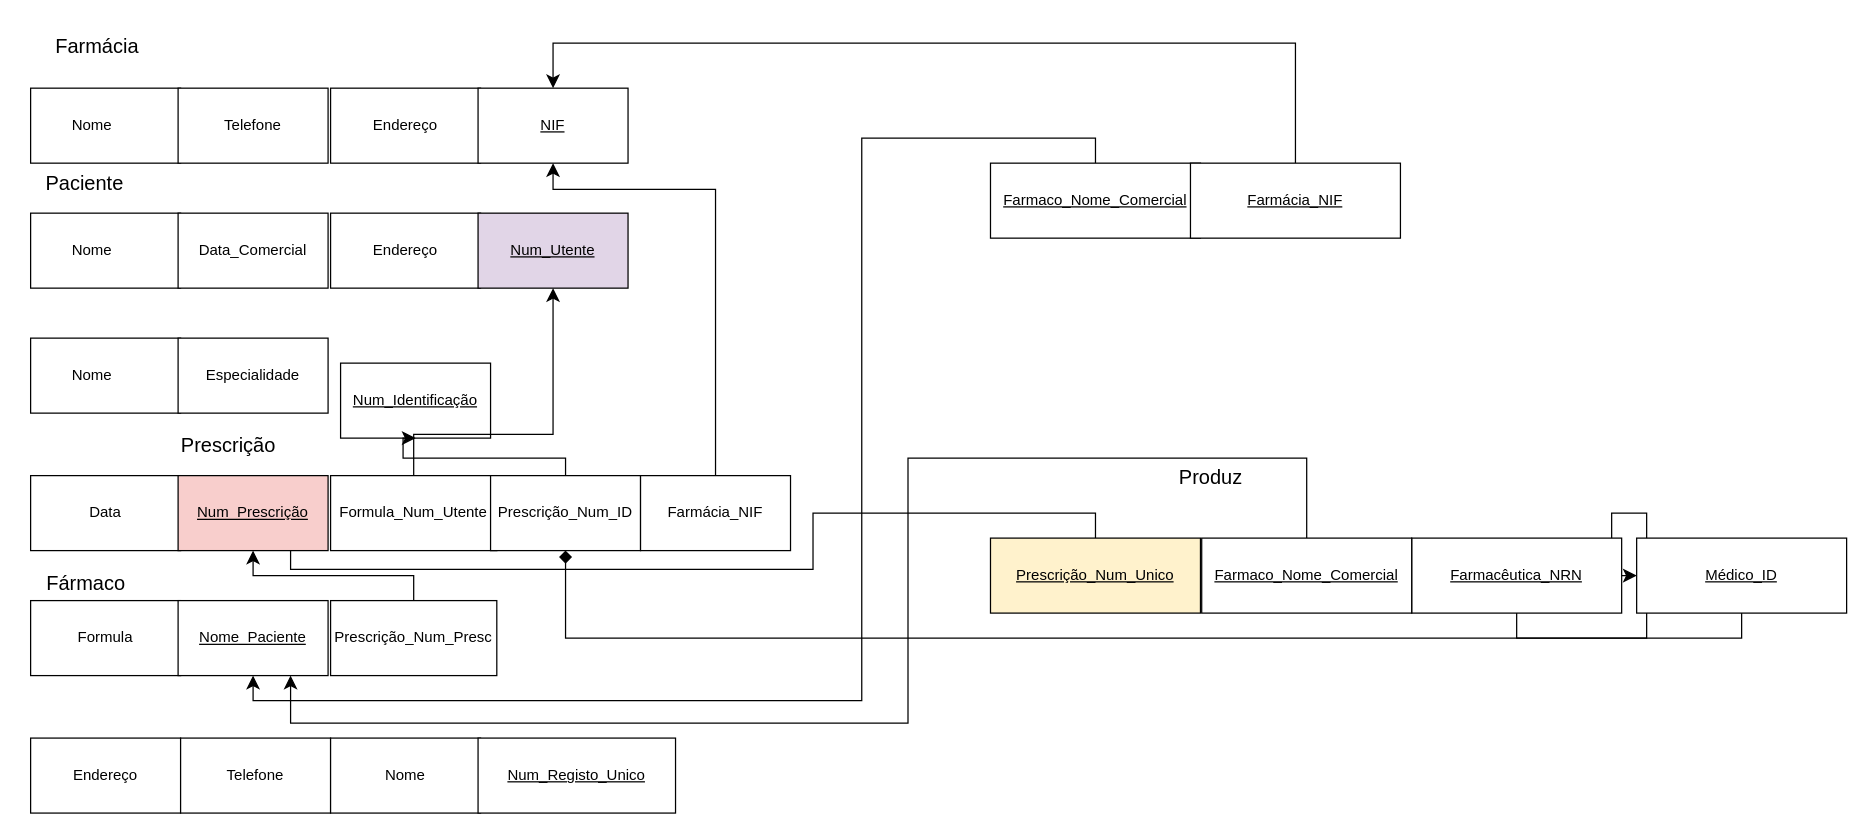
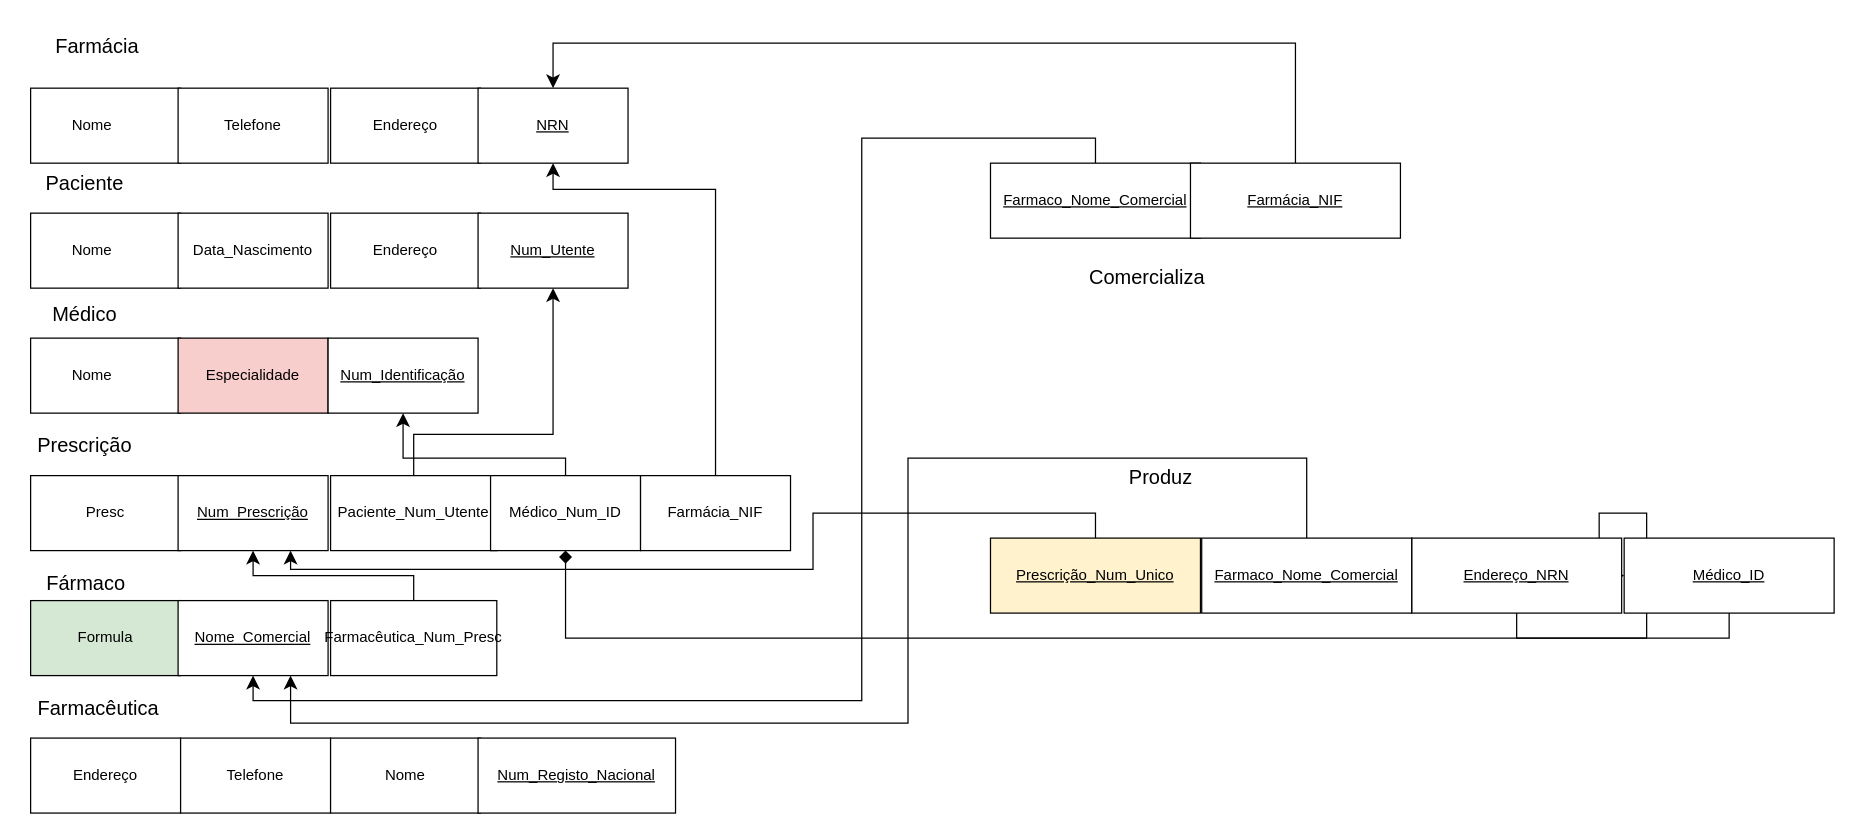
node "NIF": label "NIF" -> "NRN"
node "Data_Comercial": label "Data_Comercial" -> "Data_Nascimento"
node "Num_Utente": fillcolor #e1d5e7 -> #ffffff
node "Comercializa": added
node "Médico": added
node "Especialidade": fillcolor #ffffff -> #f8cecc
node "Num_Identificação": moved (416, 401) -> (403, 376)
node "Prescrição": moved (228, 445) -> (84, 445)
node "Produz": moved (1210, 476) -> (1160, 476)
node "Data": label "Data" -> "Presc"
node "Num_Prescrição": fillcolor #f8cecc -> #ffffff
node "Formula_Num_Utente": label "Formula_Num_Utente" -> "Paciente_Num_Utente"
node "Prescrição_Num_ID": label "Prescrição_Num_ID" -> "Médico_Num_ID"
edge "Num_Prescrição" -- "Prescrição_Num_Unico": arrowhead none -> classic
node "Farmacêutica_NRN": label "Farmacêutica_NRN" -> "Endereço_NRN"
node "Médico_ID": moved (1742, 576) -> (1729, 576)
node "Formula": fillcolor #ffffff -> #d5e8d4
node "Nome_Paciente": label "Nome_Paciente" -> "Nome_Comercial"
node "Prescrição_Num_Presc": label "Prescrição_Num_Presc" -> "Farmacêutica_Num_Presc"
node "Farmacêutica": added
node "Num_Registo_Unico": label "Num_Registo_Unico" -> "Num_Registo_Nacional"
